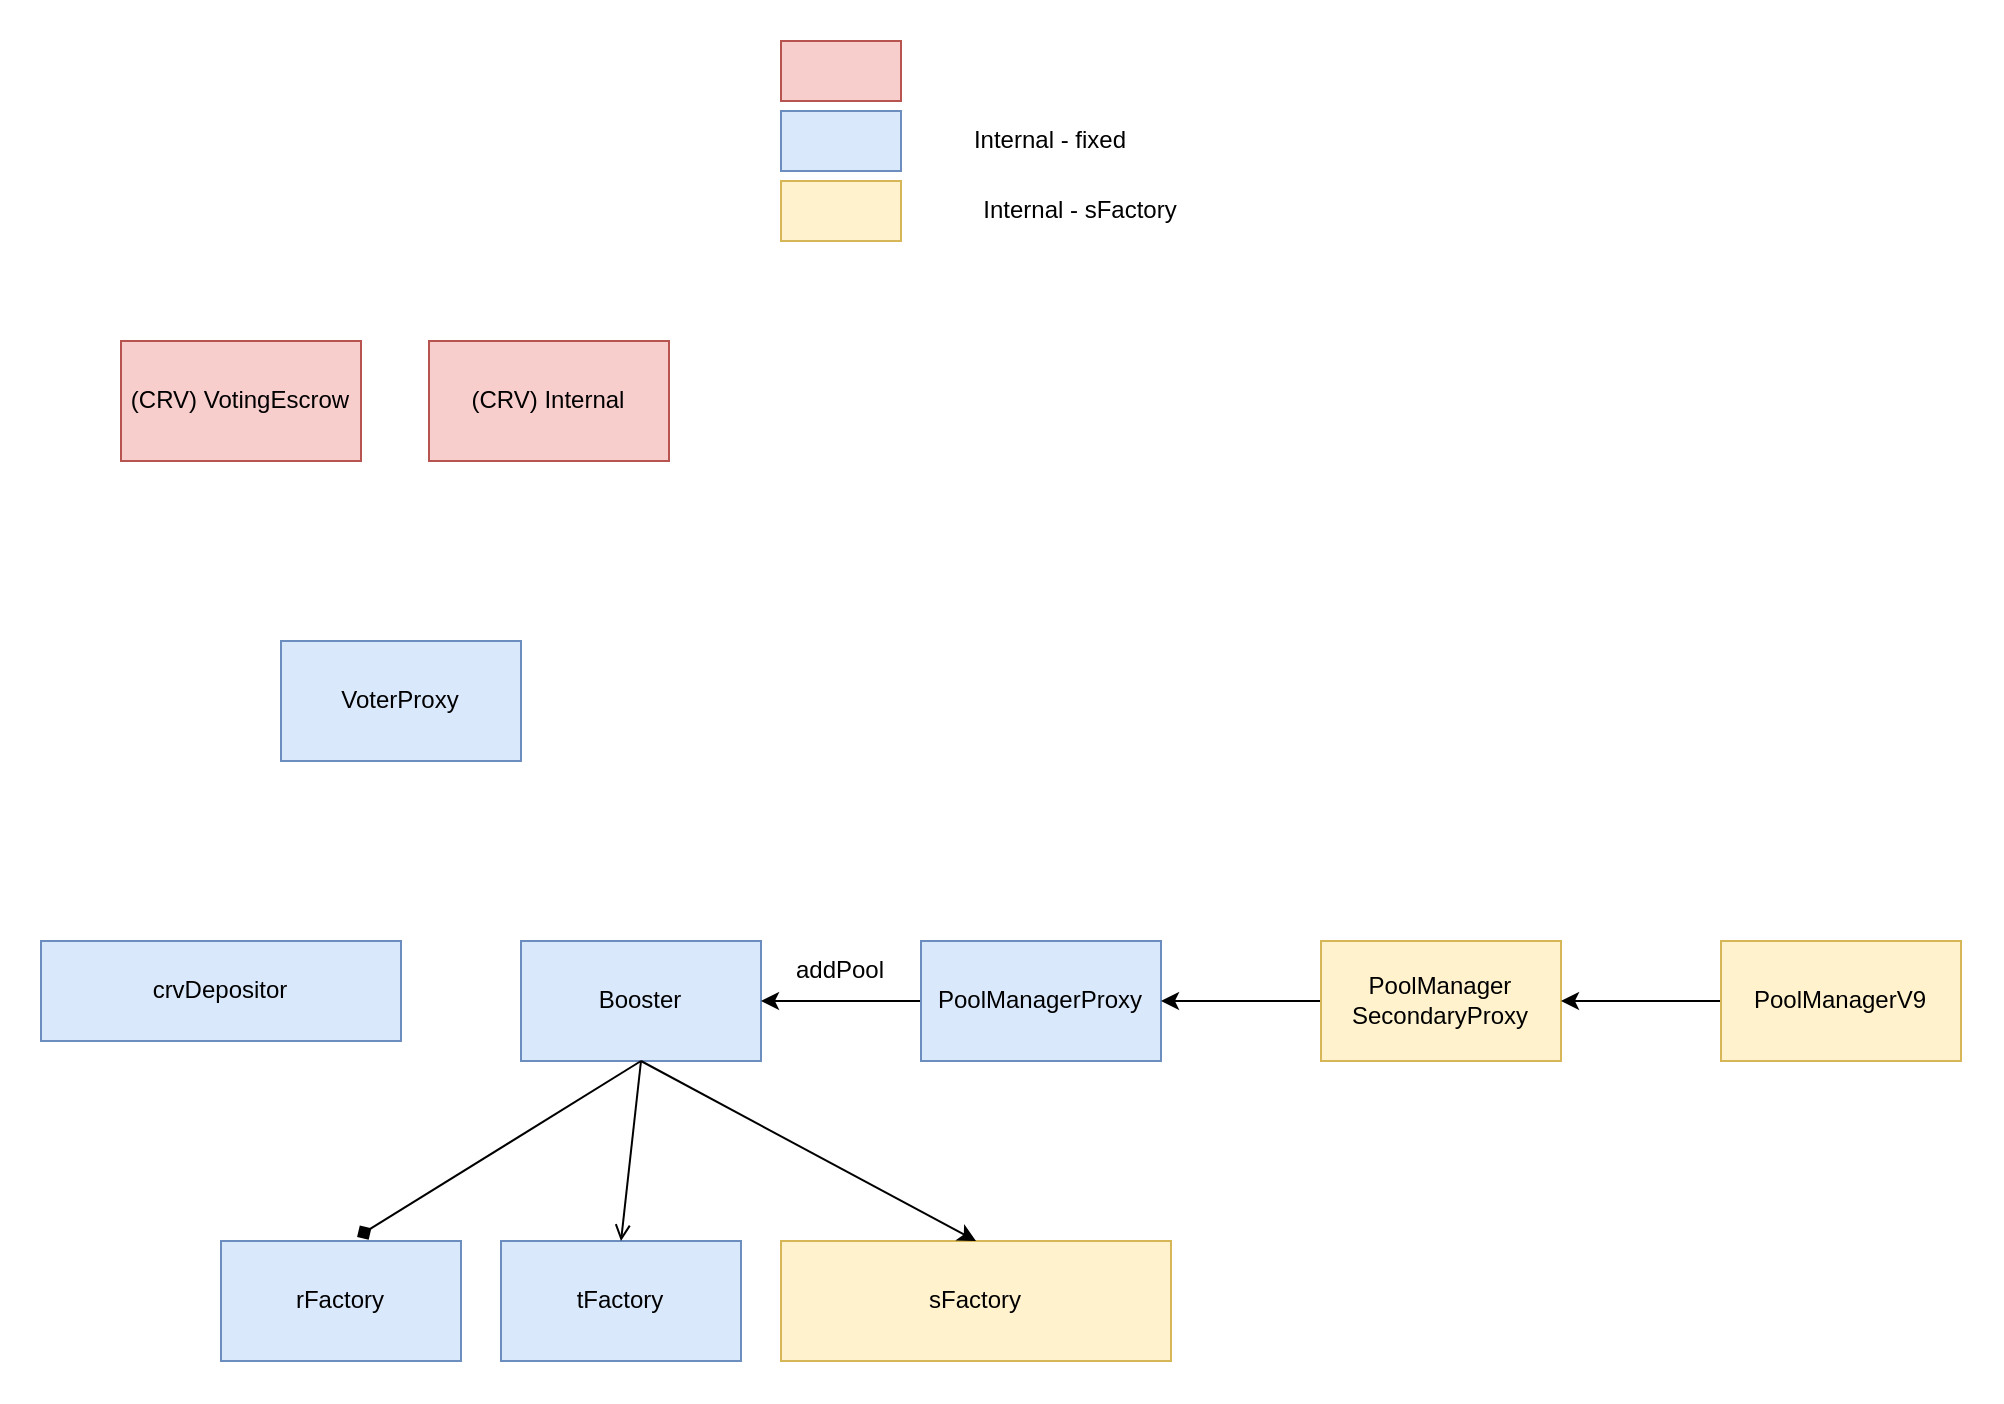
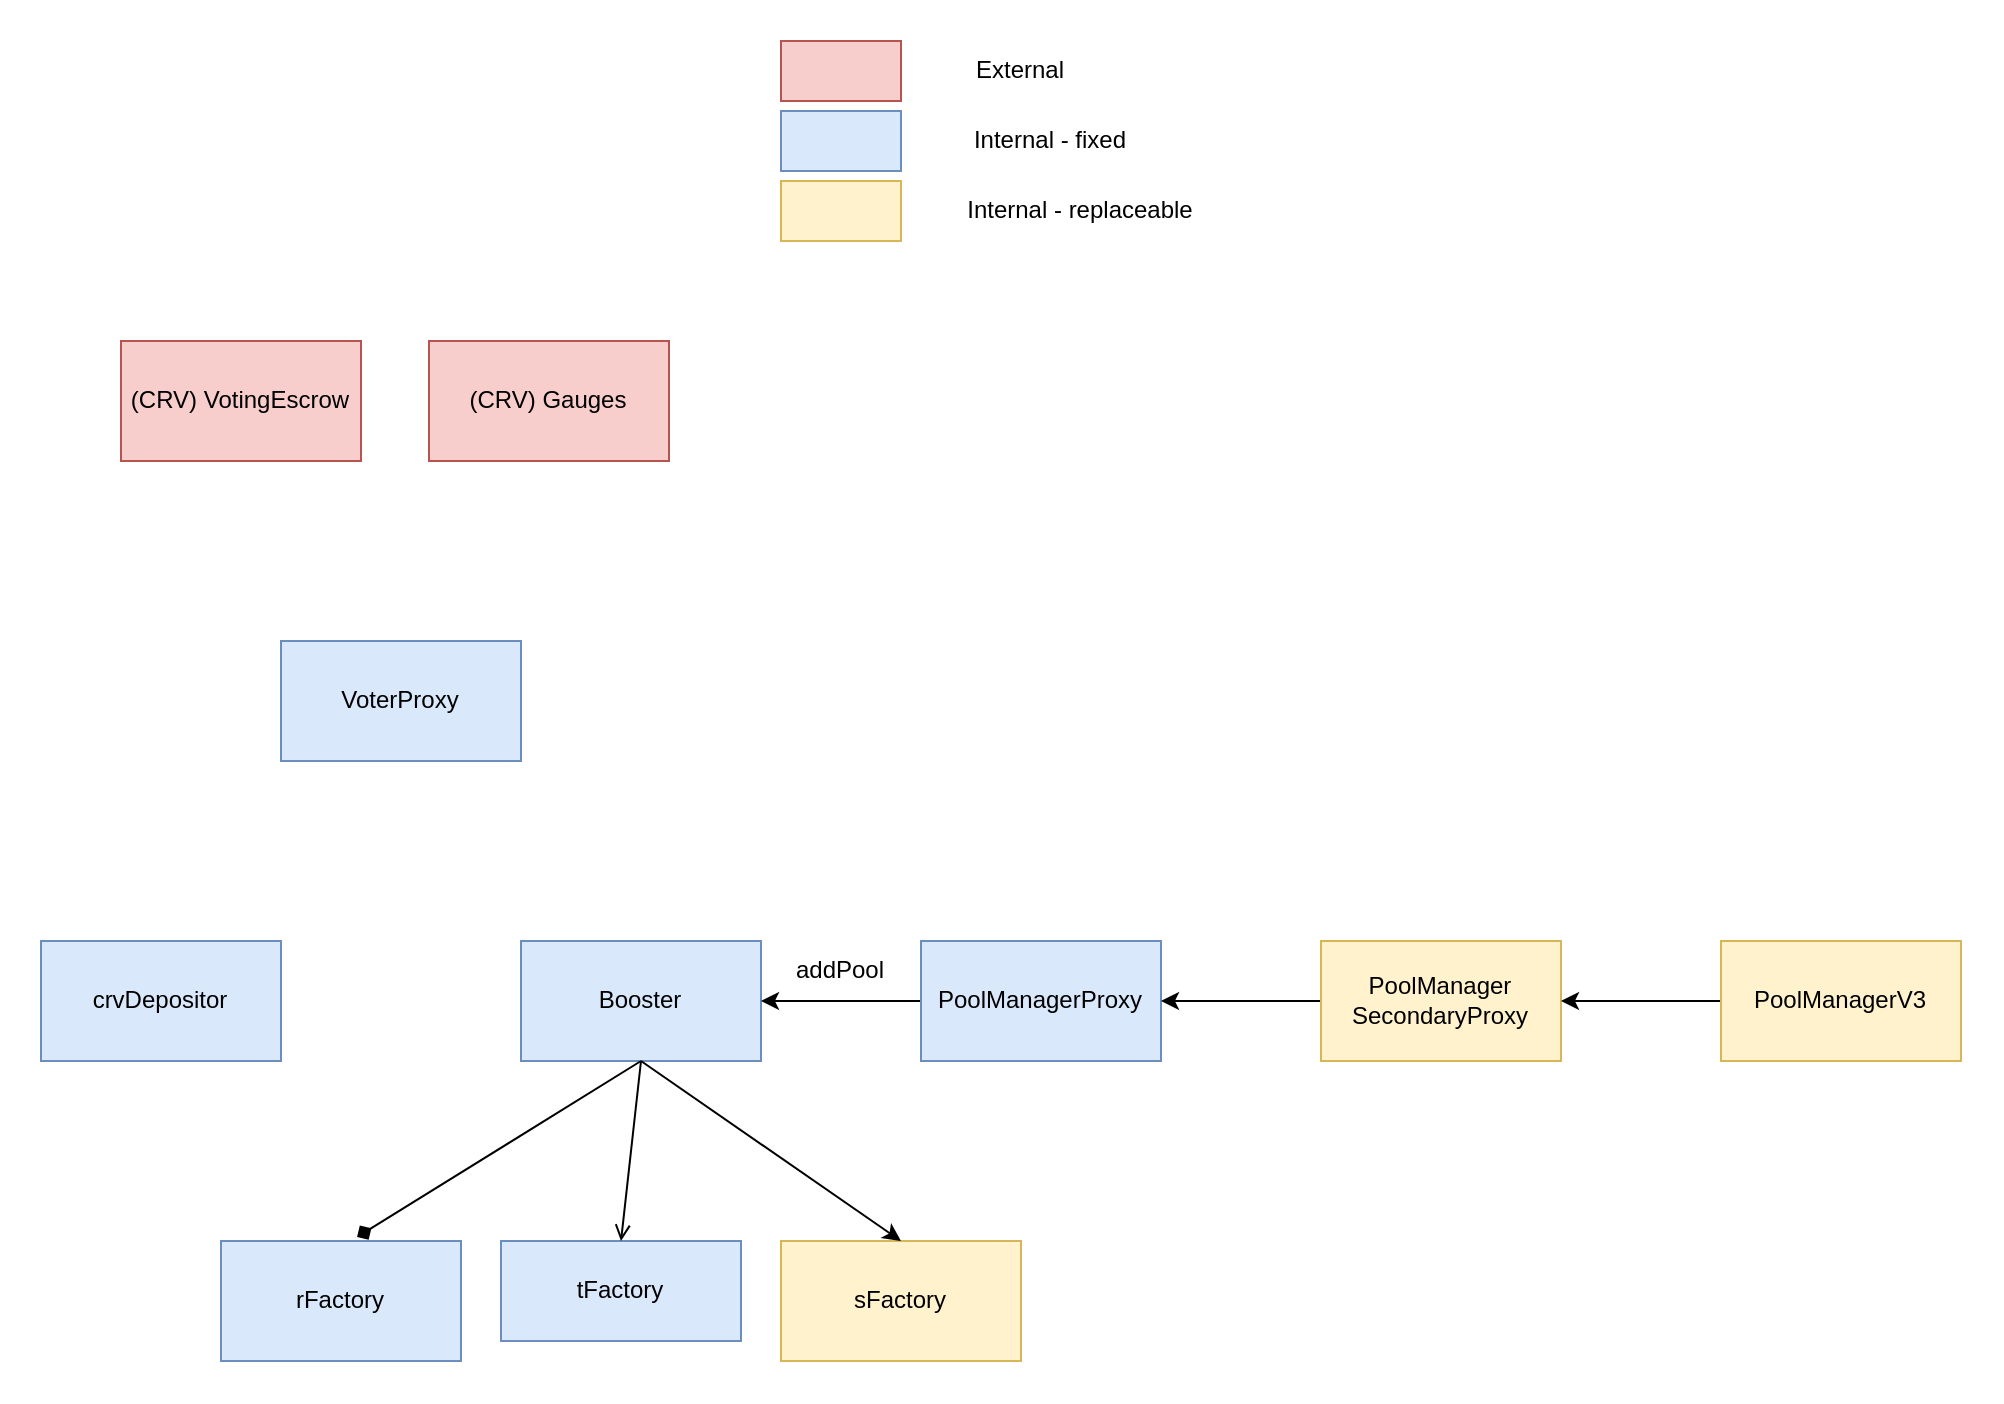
node "External": added
node "Internal - sFactory": label "Internal - sFactory" -> "Internal - replaceable"
node "(CRV) Internal": label "(CRV) Internal" -> "(CRV) Gauges"
node "crvDepositor": size 360x100 -> 240x120
node "PoolManagerV9": label "PoolManagerV9" -> "PoolManagerV3"
node "tFactory": size 240x120 -> 240x100
node "sFactory": size 390x120 -> 240x120
